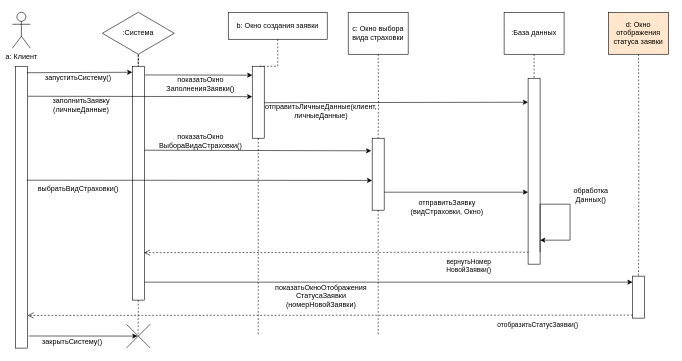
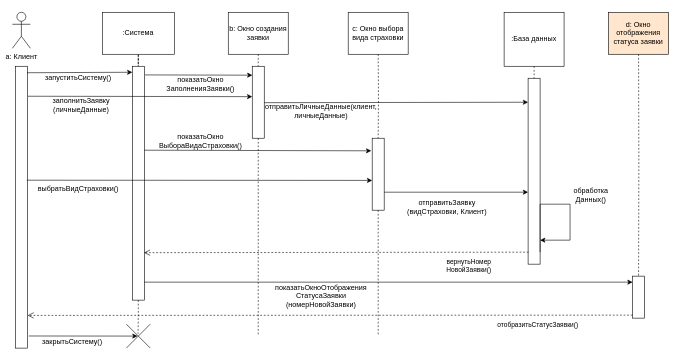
node "b: Окно создания заявки": size 99x27 -> 60x42
node ":Система": shape diamond -> rectangle
node ":База данных": size 60x42 -> 60x54
node "отправитьЗаявку (видСтраховки, Окно)": label "отправитьЗаявку (видСтраховки, Окно)" -> "отправитьЗаявку (видСтраховки, Клиент)"
